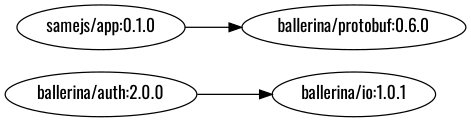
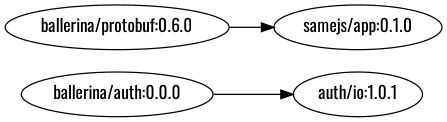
edge "samejs/app:0.1.0" -> "ballerina/protobuf:0.6.0": reversed
node "ballerina/auth:2.0.0": label "ballerina/auth:2.0.0" -> "ballerina/auth:0.0.0"
node "ballerina/io:1.0.1": label "ballerina/io:1.0.1" -> "auth/io:1.0.1"
